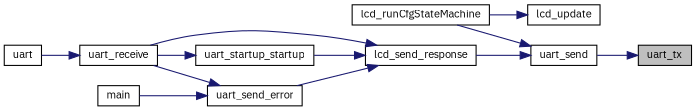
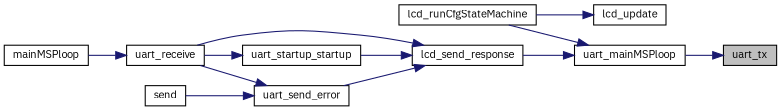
node "uart": label "uart" -> "mainMSPloop"
node "uart_send": label "uart_send" -> "uart_mainMSPloop"
node "main": label "main" -> "send"
